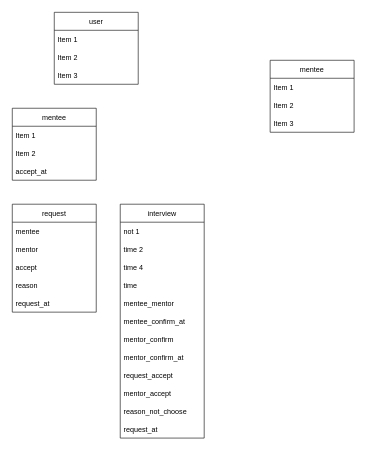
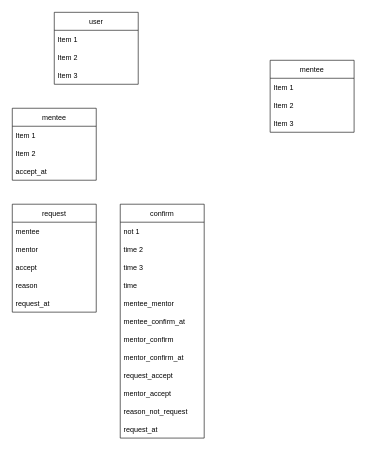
node "interview": label "interview" -> "confirm"
node "time 4": label "time 4" -> "time 3"
node "reason_not_choose": label "reason_not_choose" -> "reason_not_request"
